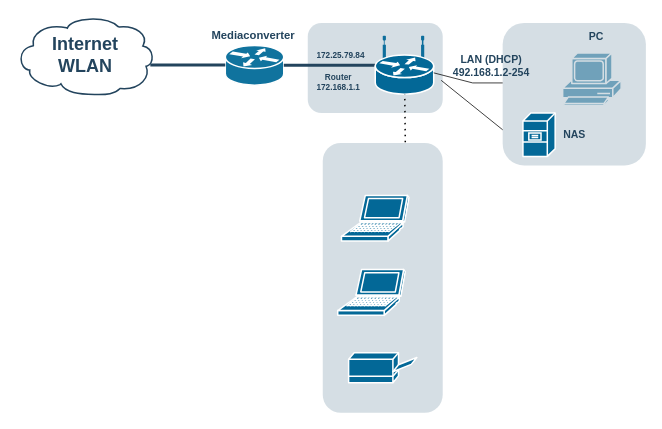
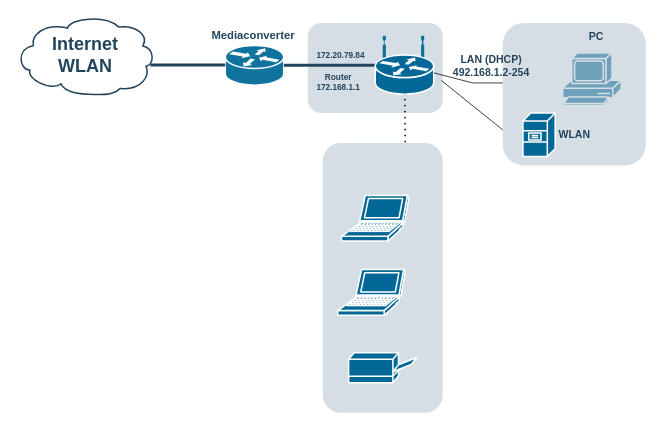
node "172.25.79.84": label "172.25.79.84" -> "172.20.79.84"
node "NAS": label "NAS" -> "WLAN"
